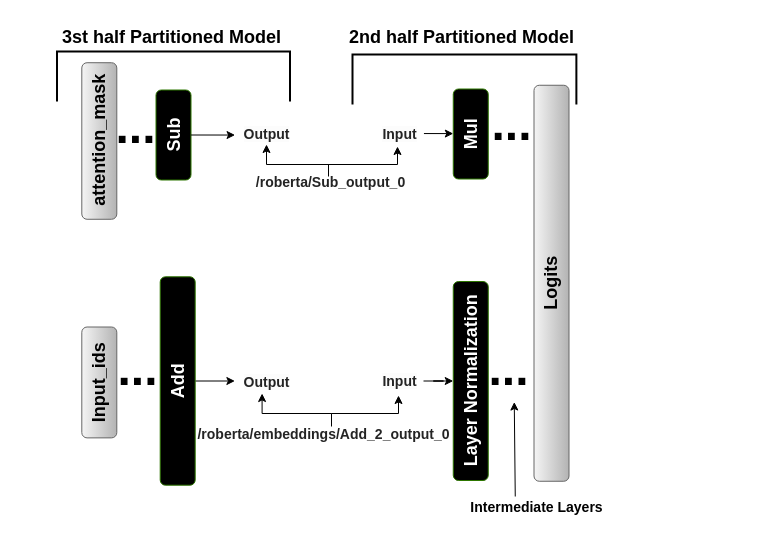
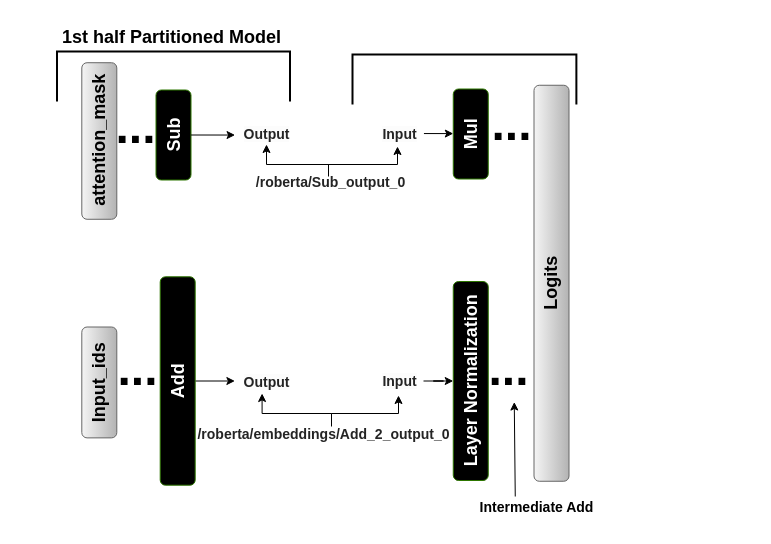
node "3st half Partitioned Model": label "3st half Partitioned Model" -> "1st half Partitioned Model"
node "2nd half Partitioned Model": removed
node "Intermediate Layers": label "Intermediate Layers" -> "Intermediate Add"
